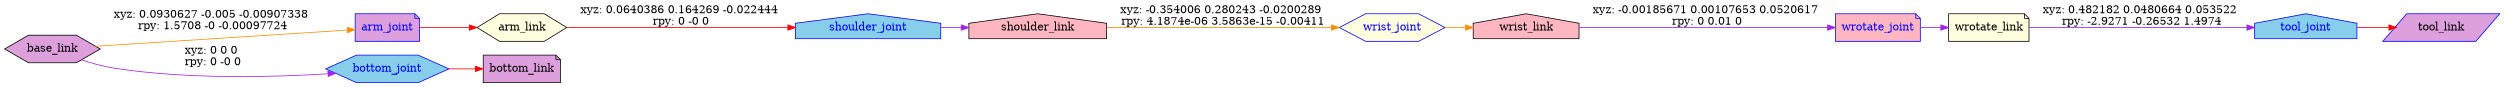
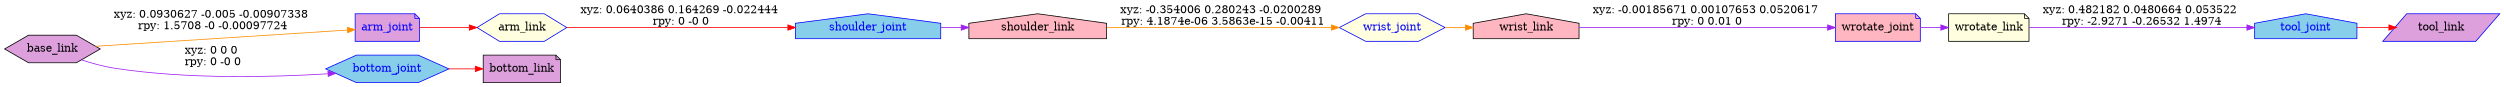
node "arm_link": color black -> blue
node "wrotate_joint": fontcolor blue -> black
